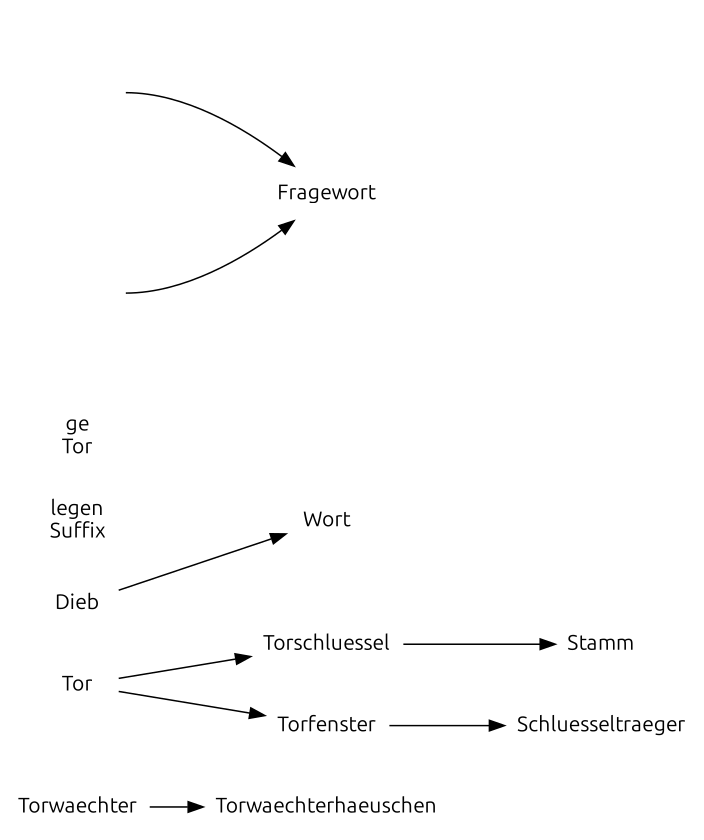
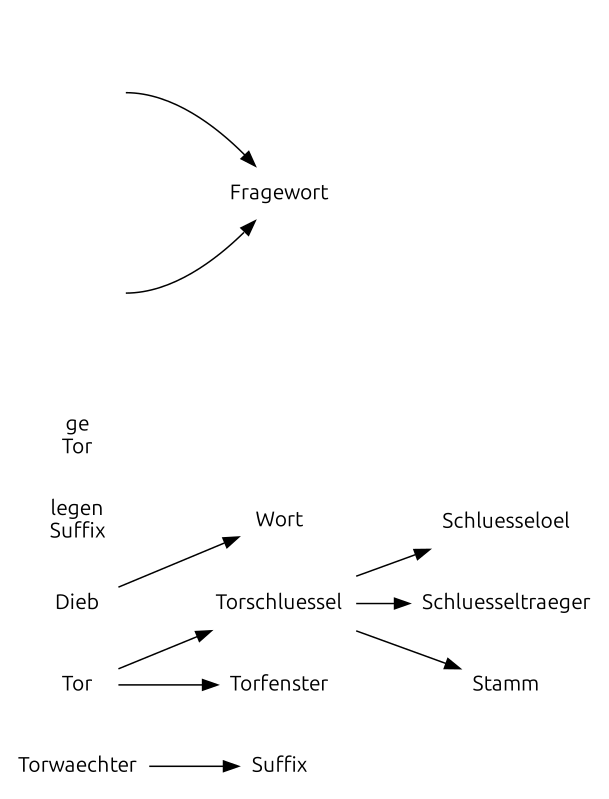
node "Schluesseloel": added
edge "Torfenster" -> "Schluesseltraeger": now "Torschluessel" -> "Schluesseltraeger"
node "Torwaechterhaeuschen": label "Torwaechterhaeuschen" -> "Suffix"
